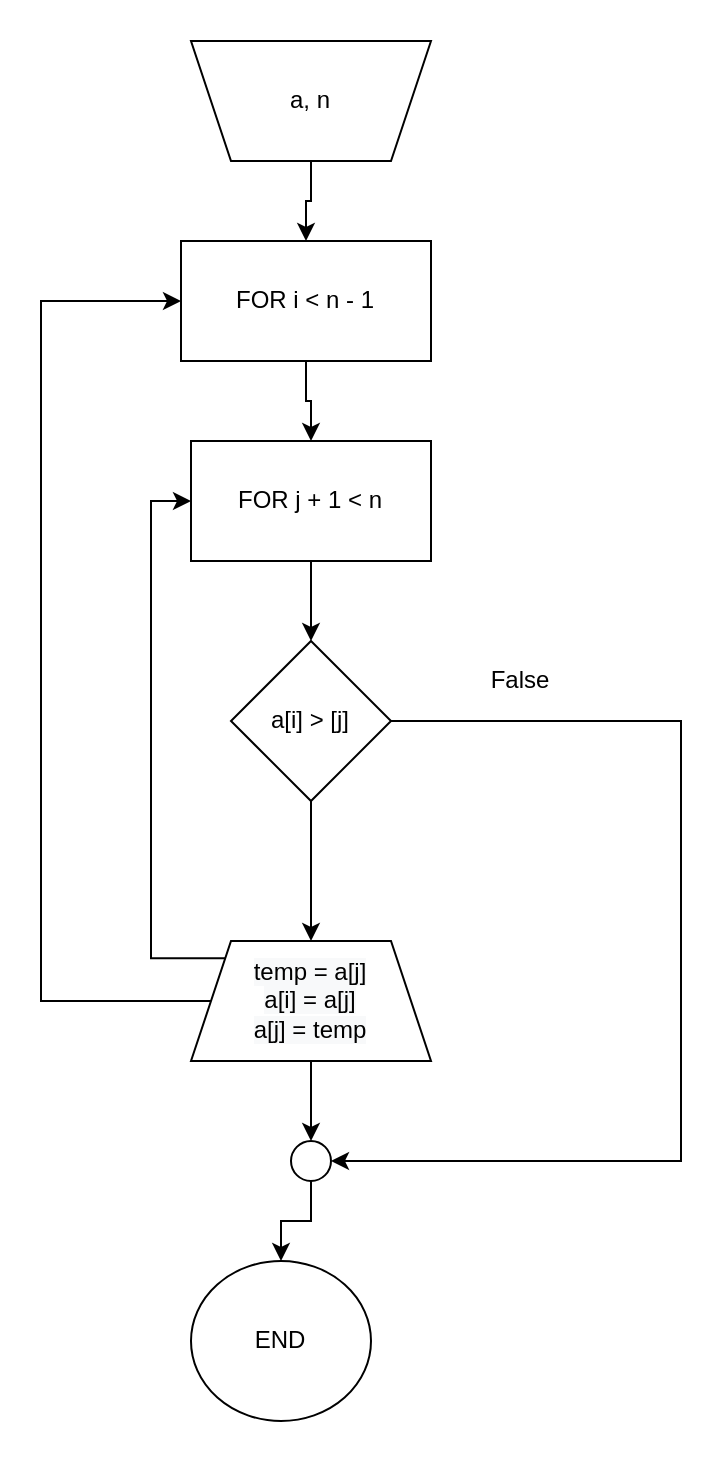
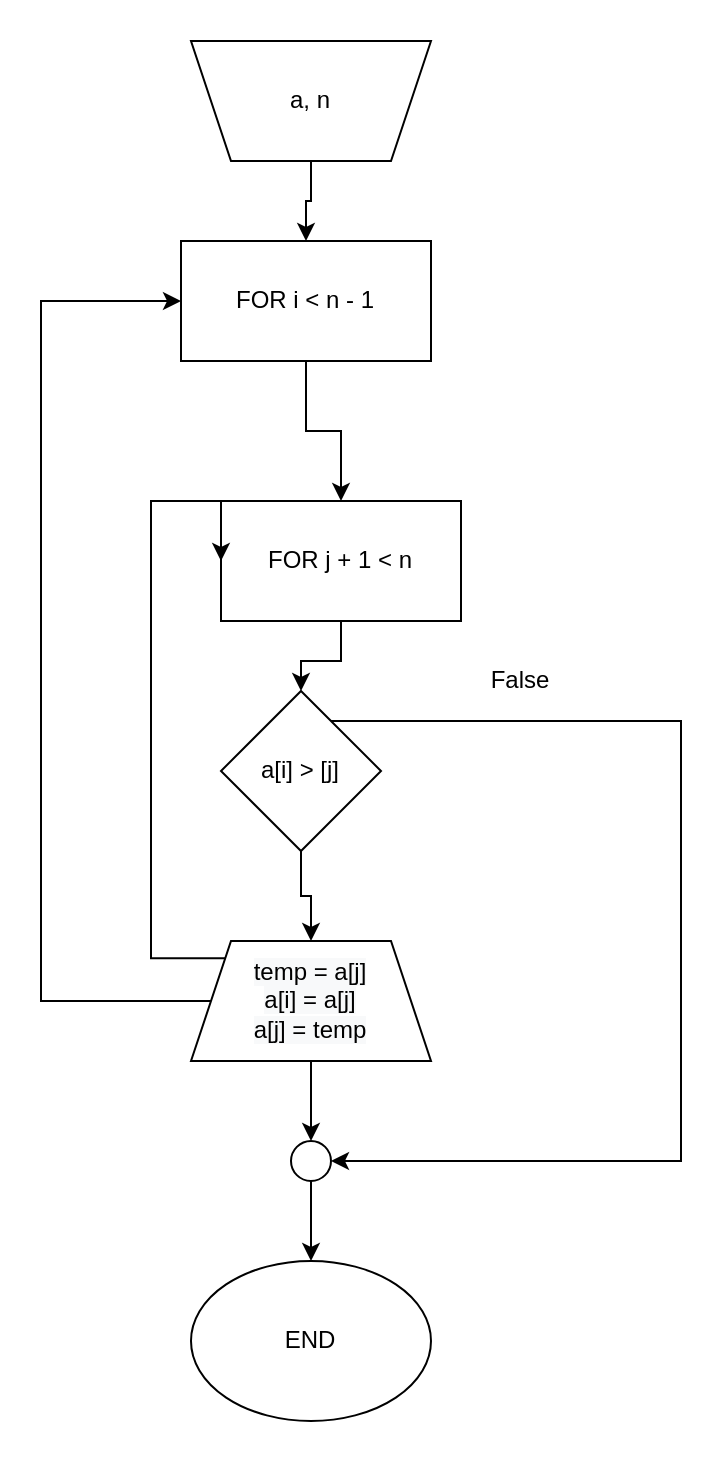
node "FOR j + 1 < n": moved (311, 501) -> (341, 561)
node "a[i] > [j]": moved (311, 721) -> (301, 771)
node "END": size 180x160 -> 240x160
